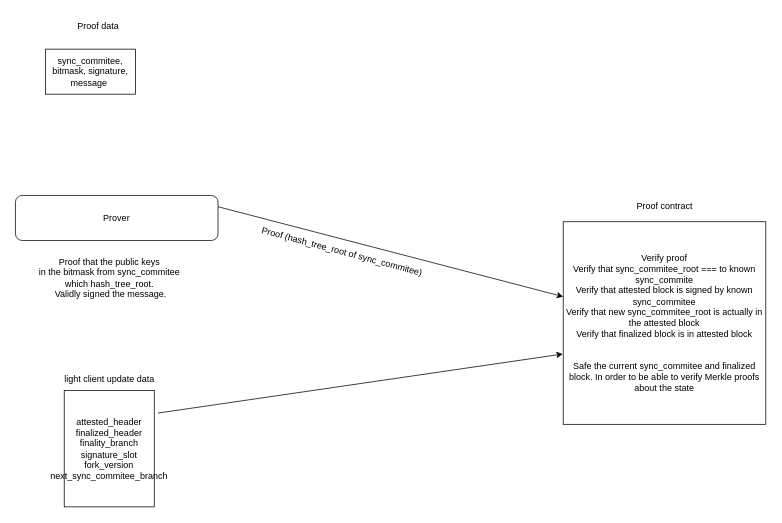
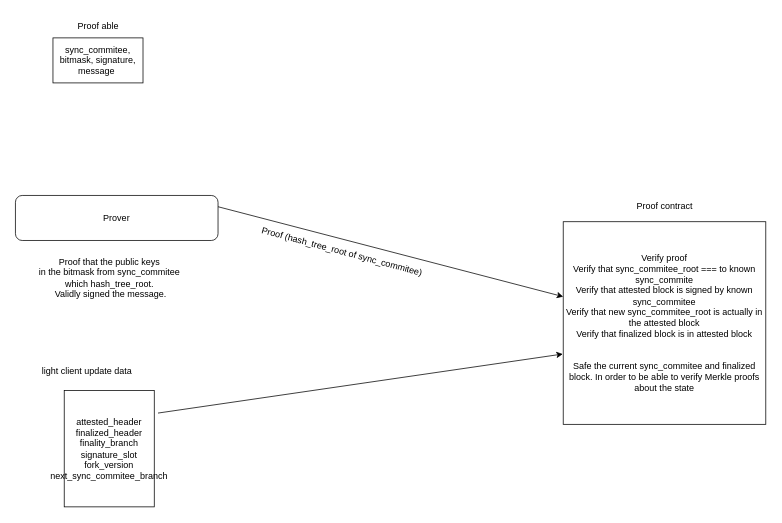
node "Proof data": label "Proof data" -> "Proof able"
node "sync_commitee, bitmask, signature, message": moved (90, 72) -> (98, 60)
node "light client update data": moved (109, 379) -> (87, 372)
